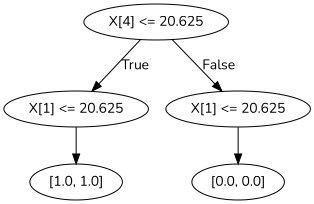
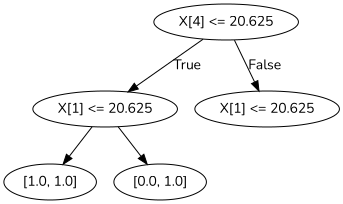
node "[0.0, 1.0]": added
node "[0.0, 0.0]": removed
